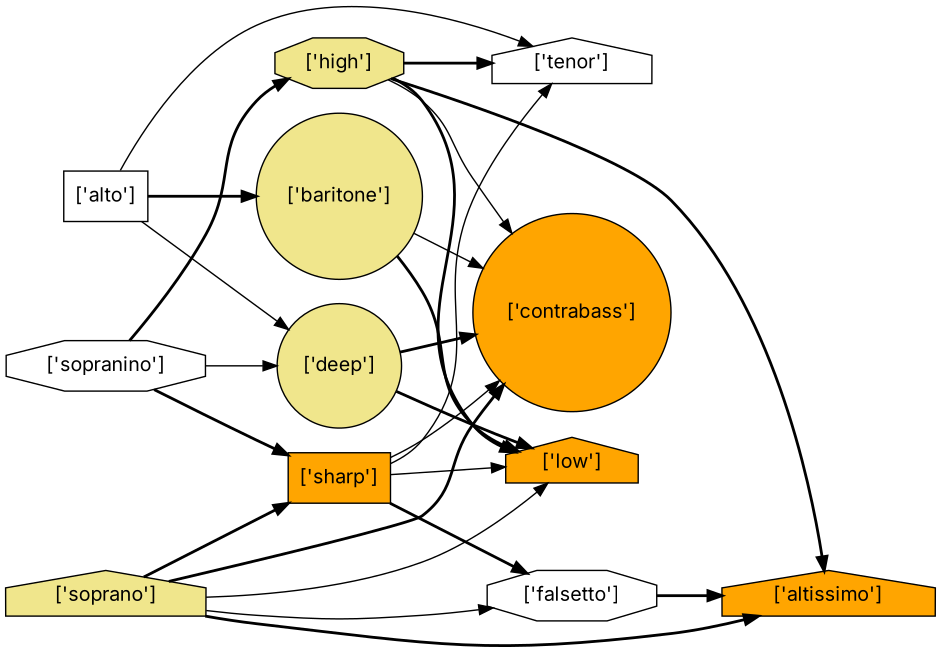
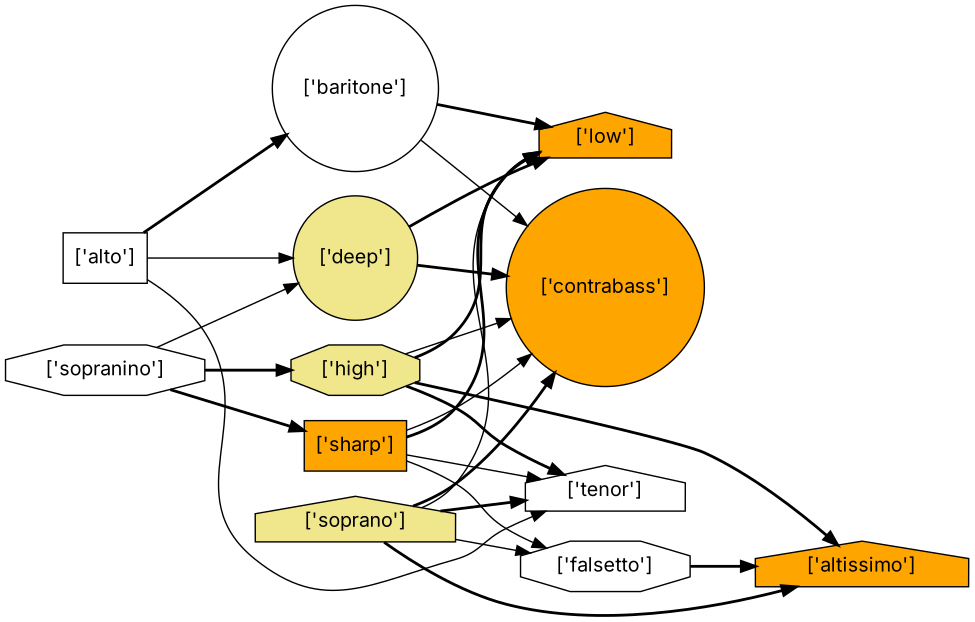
node "['baritone']": fillcolor khaki -> white
edge "['sharp']" -> "['low']": style solid -> bold
edge "['sharp']" -> "['falsetto']": style bold -> solid
edge "['soprano']" -> "['sharp']": now "['soprano']" -> "['tenor']"
